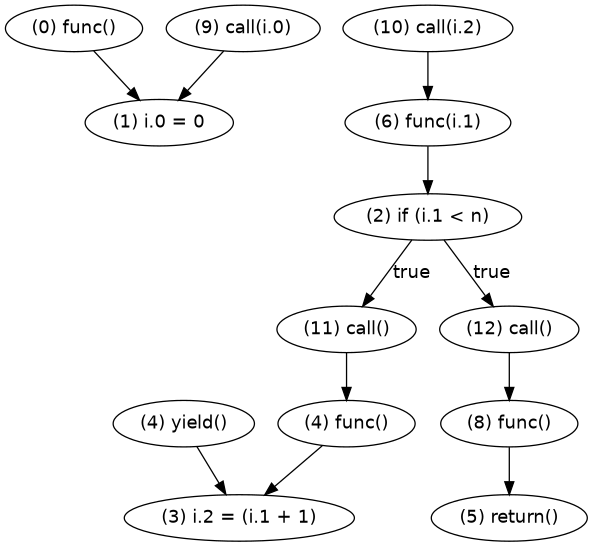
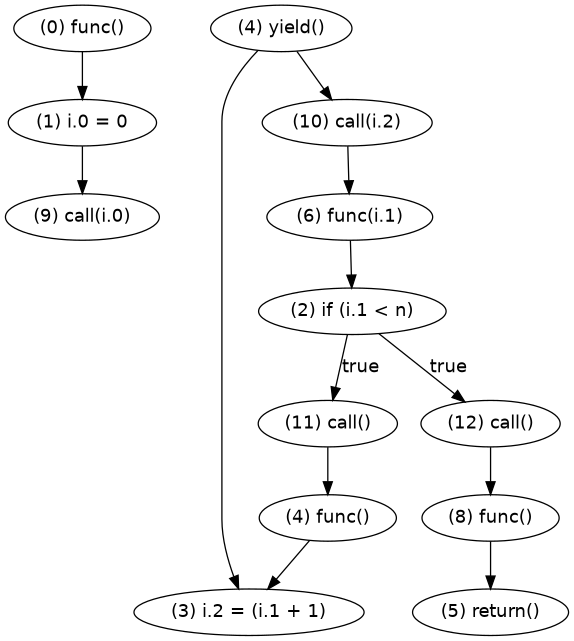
edge "(4) yield()" -> "(10) call(i.2)": added
edge "(9) call(i.0)" -> "(1) i.0 = 0": reversed
